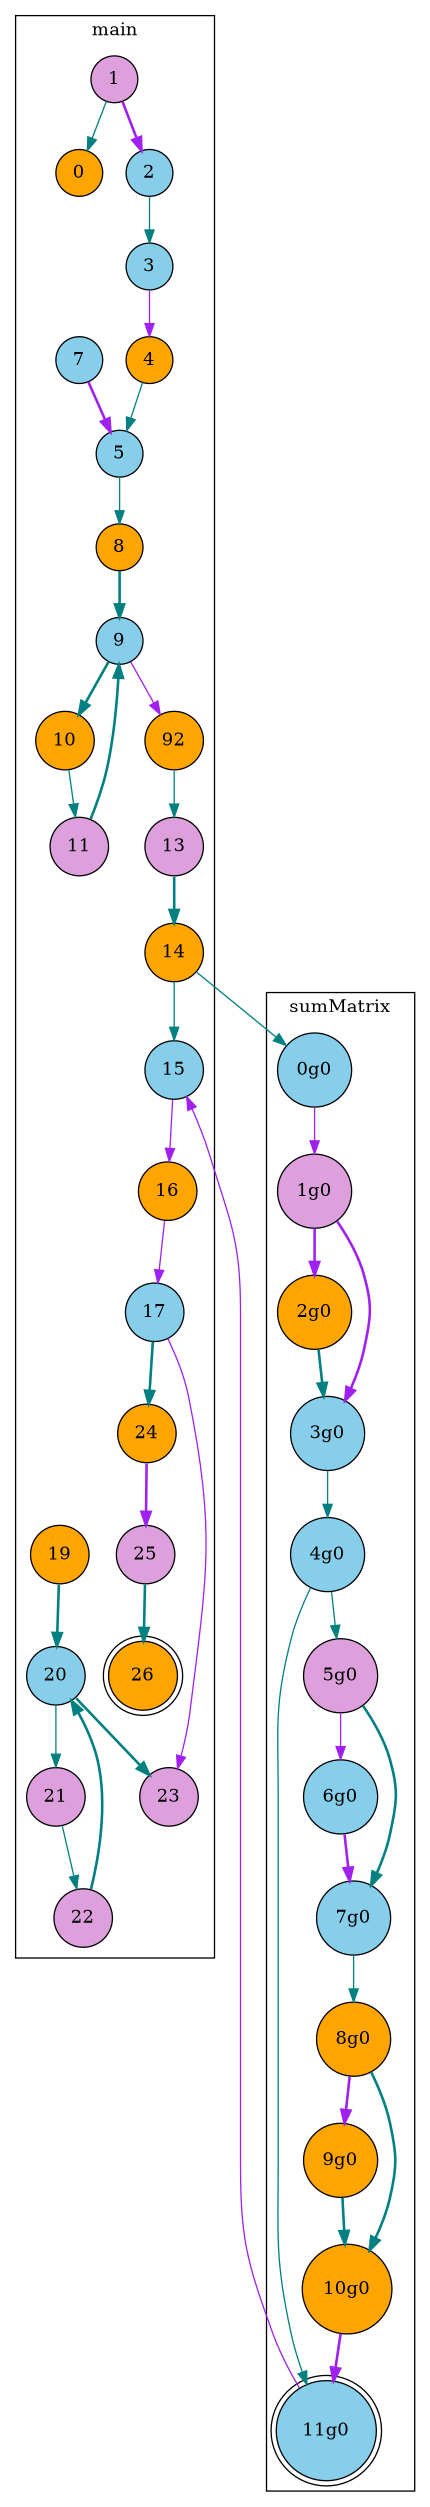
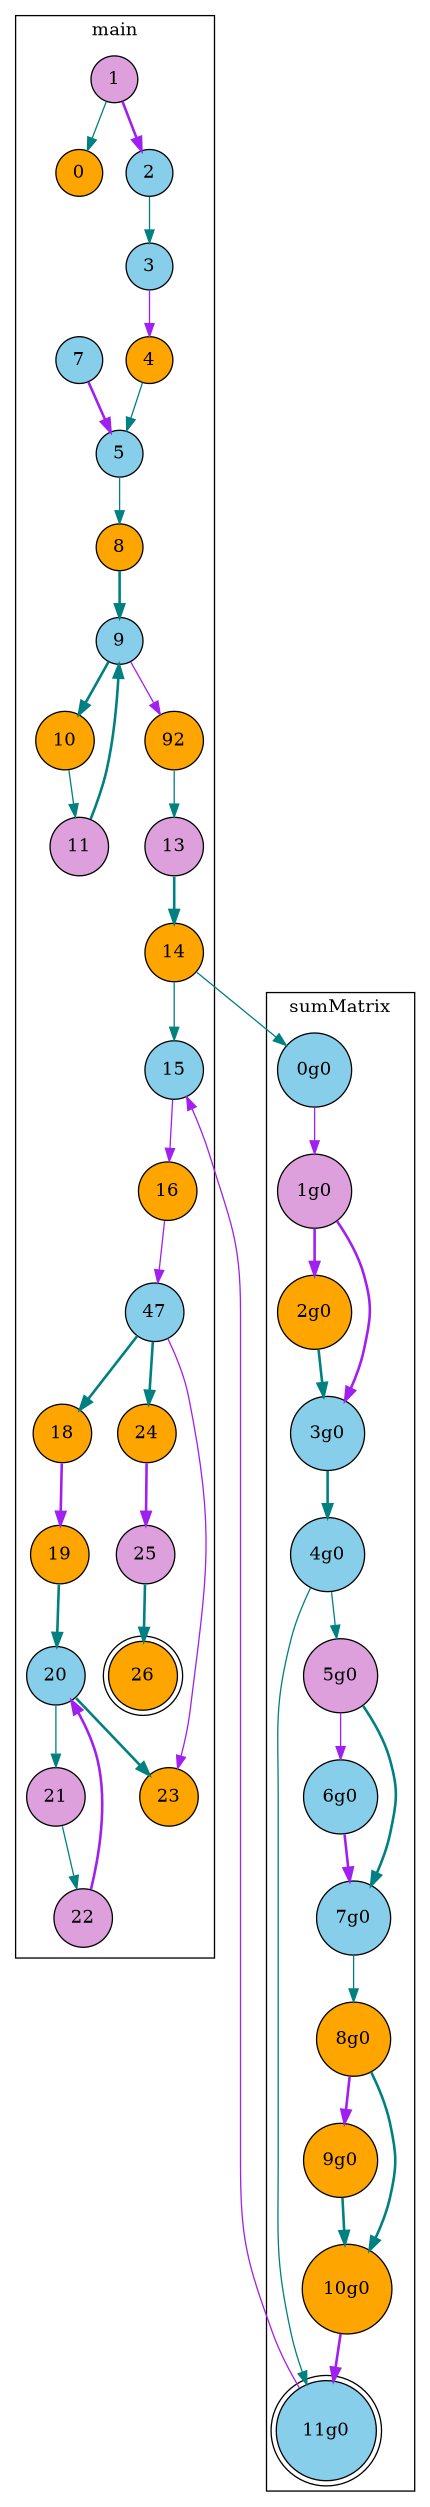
node "17": label "17" -> "47"
node "18": added
edge "3g0" -> "4g0": style solid -> bold
node "23": fillcolor plum -> orange
edge "22" -> "20": color teal -> purple
